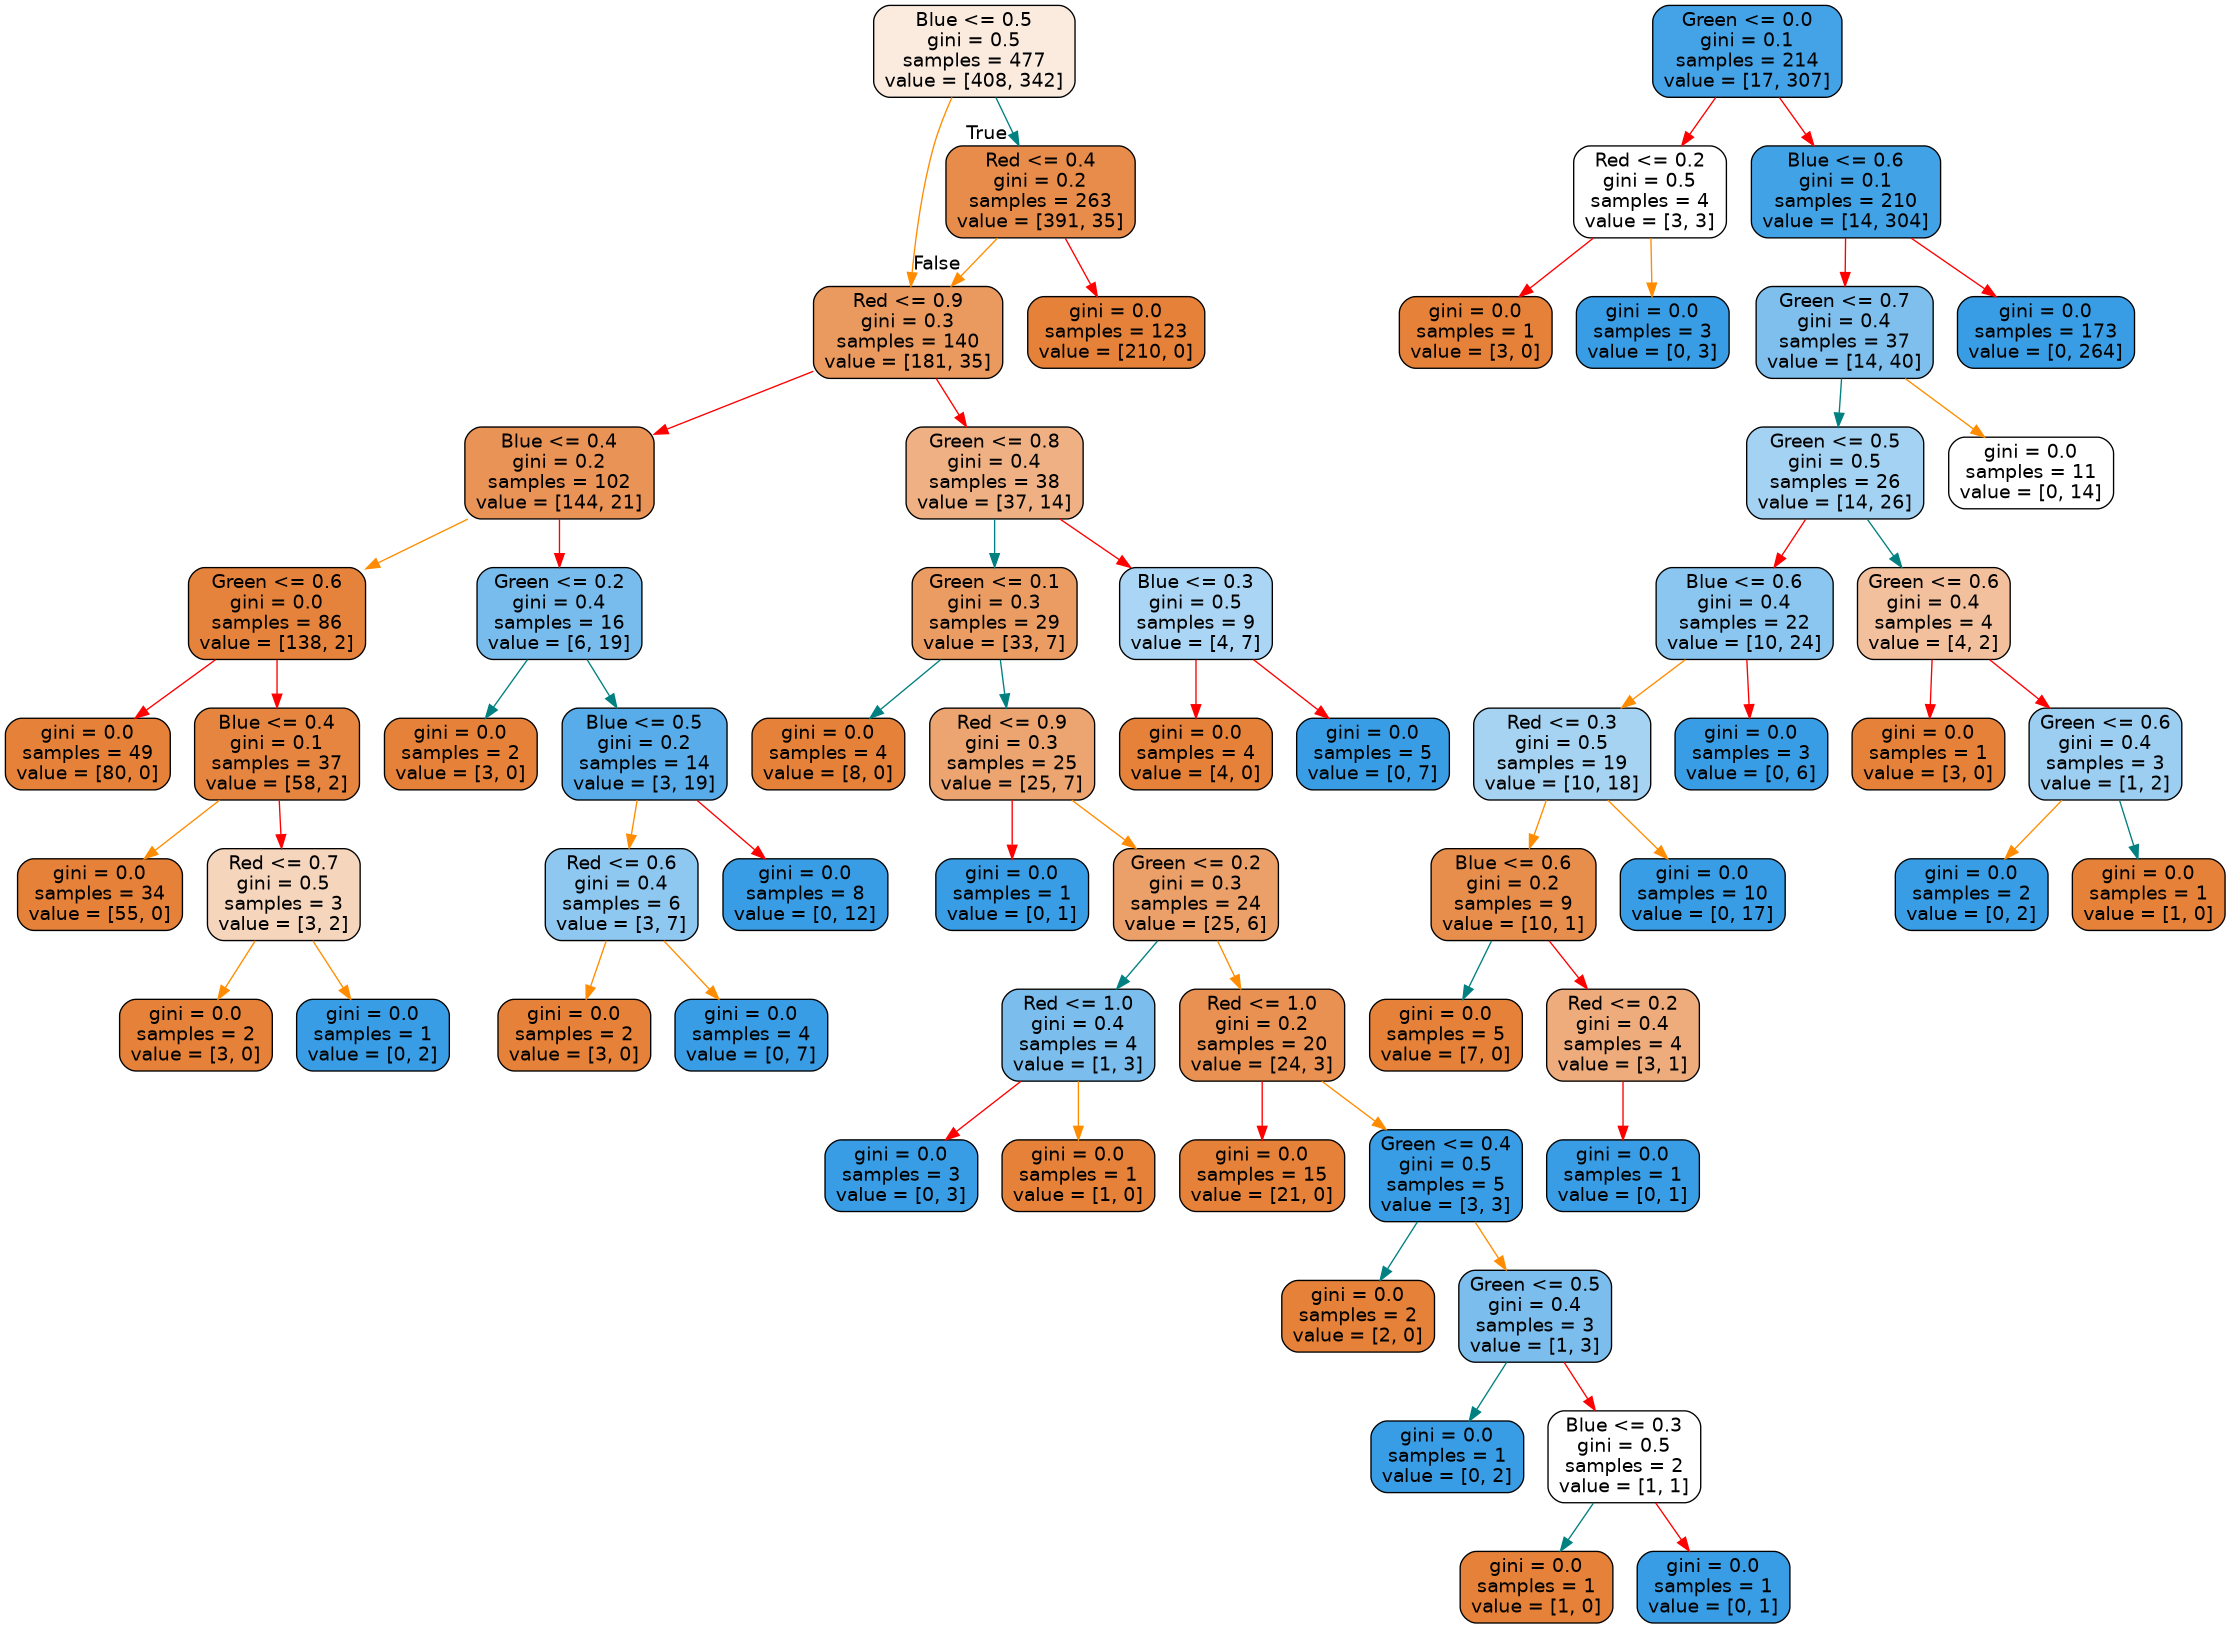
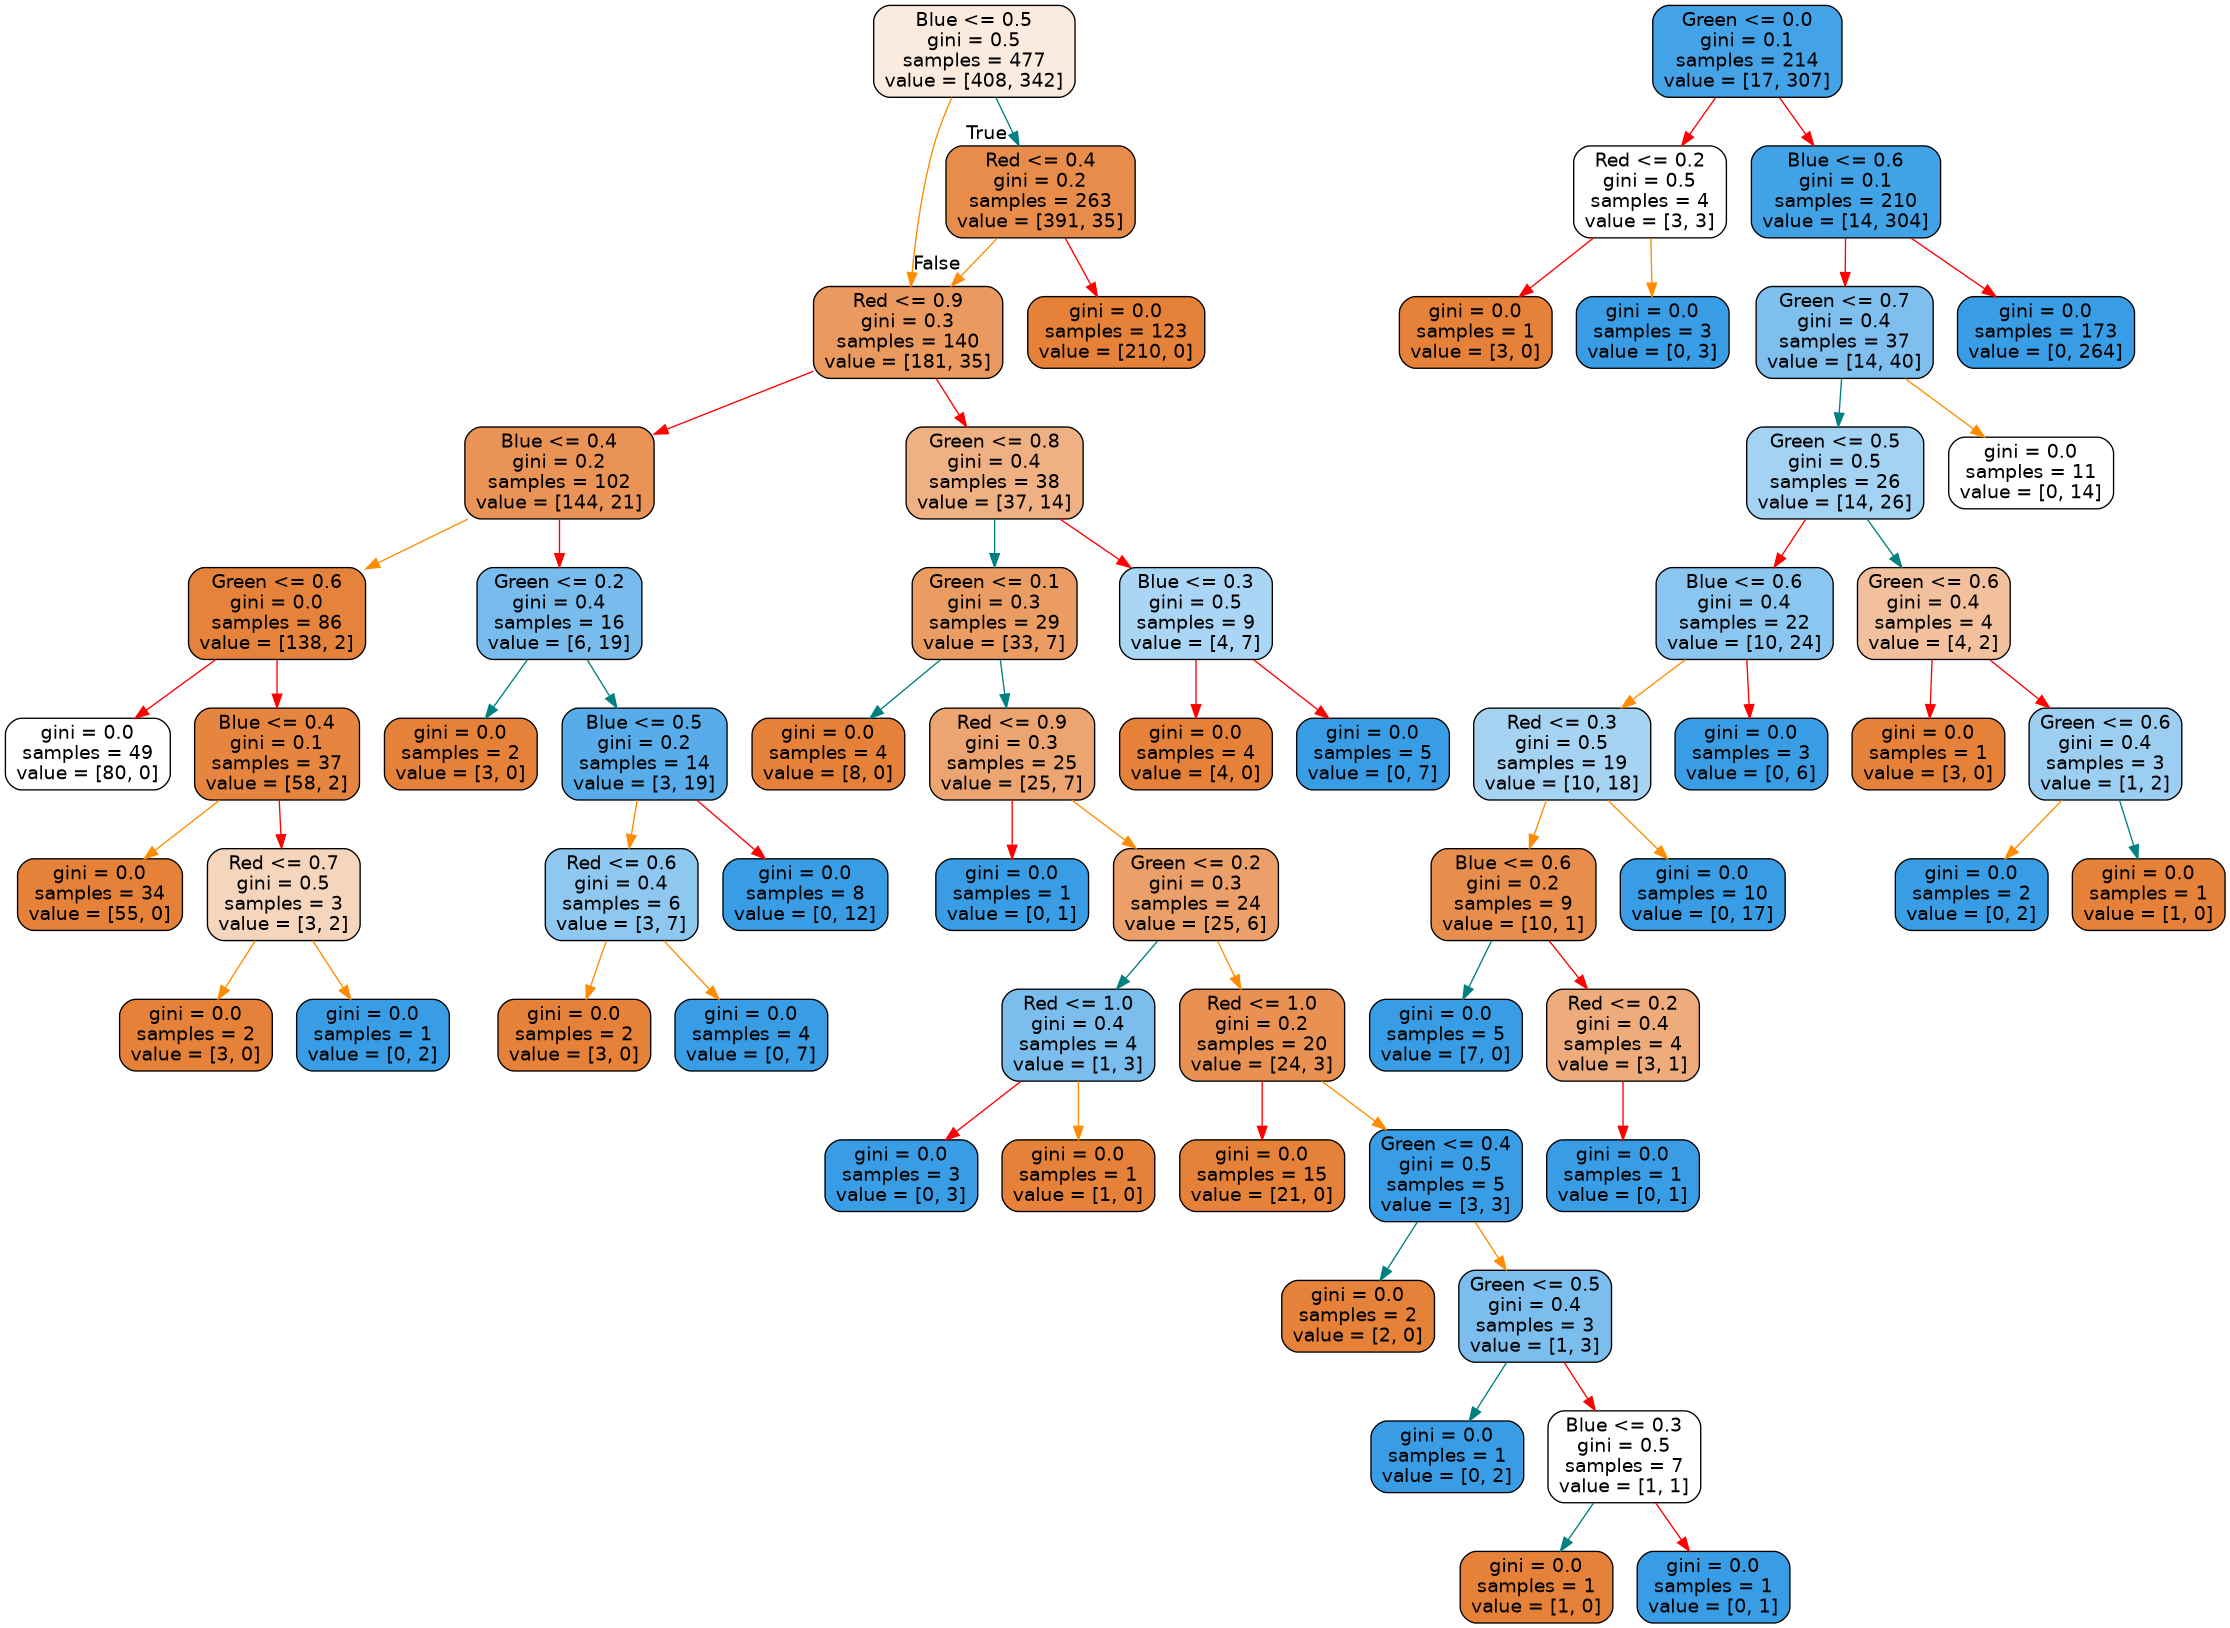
node "gini = 0.0 samples = 49 value = [80, 0]": fillcolor #e58139 -> #ffffff
node "gini = 0.0 samples = 5 value = [7, 0]": fillcolor #e58139 -> #399de5
node "Blue <= 0.3 gini = 0.5 samples = 2 value = [1, 1]": label "Blue <= 0.3 gini = 0.5 samples = 2 value = [1, 1]" -> "Blue <= 0.3 gini = 0.5 samples = 7 value = [1, 1]"
